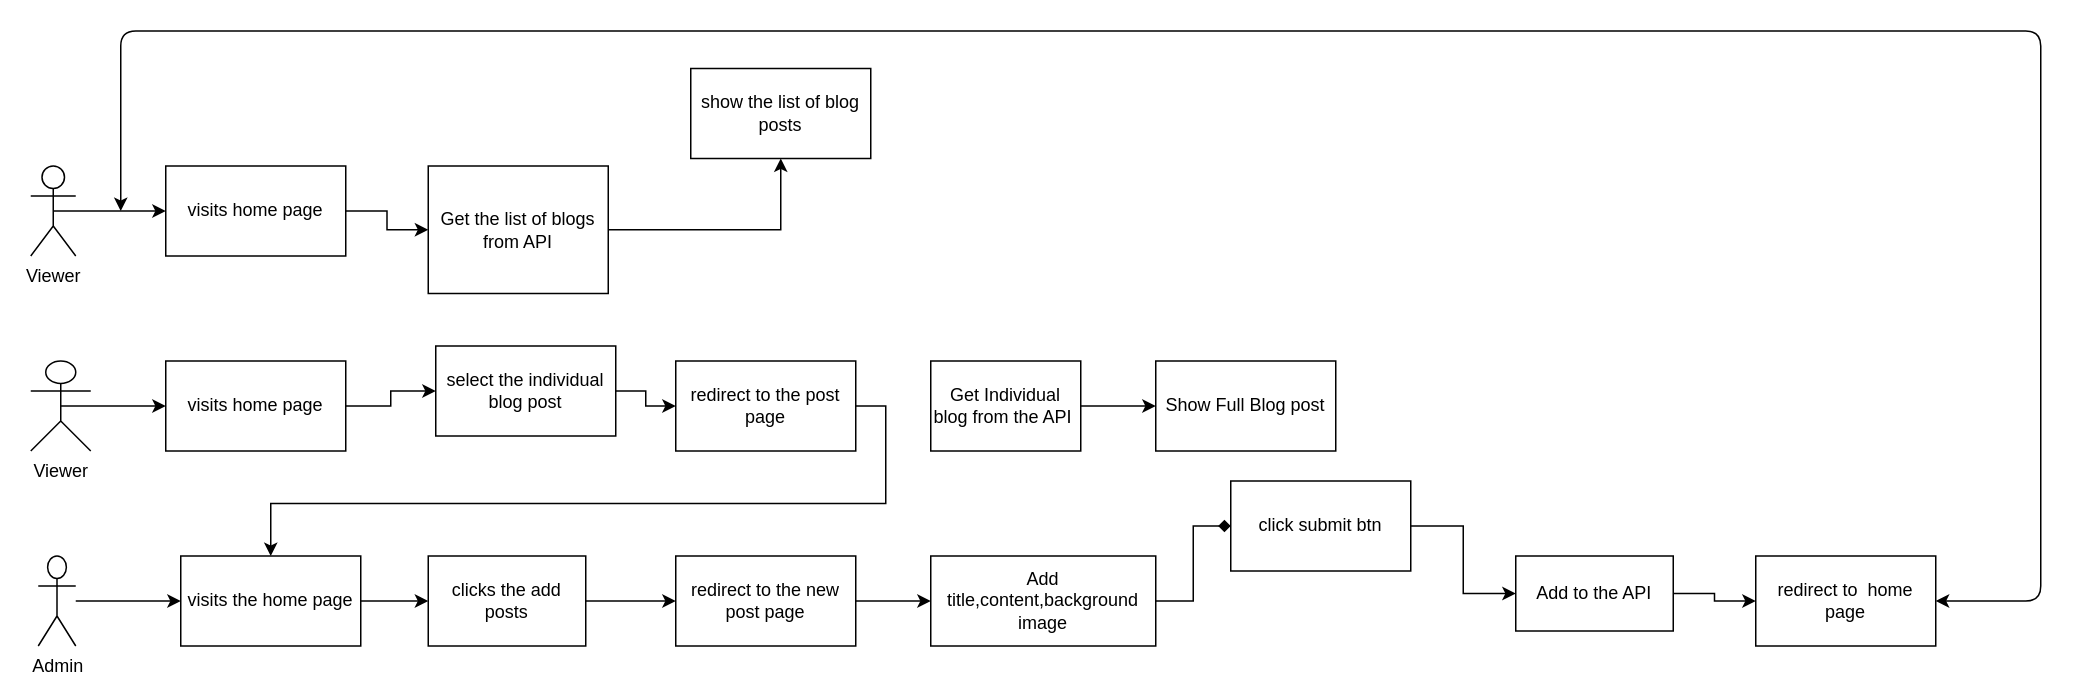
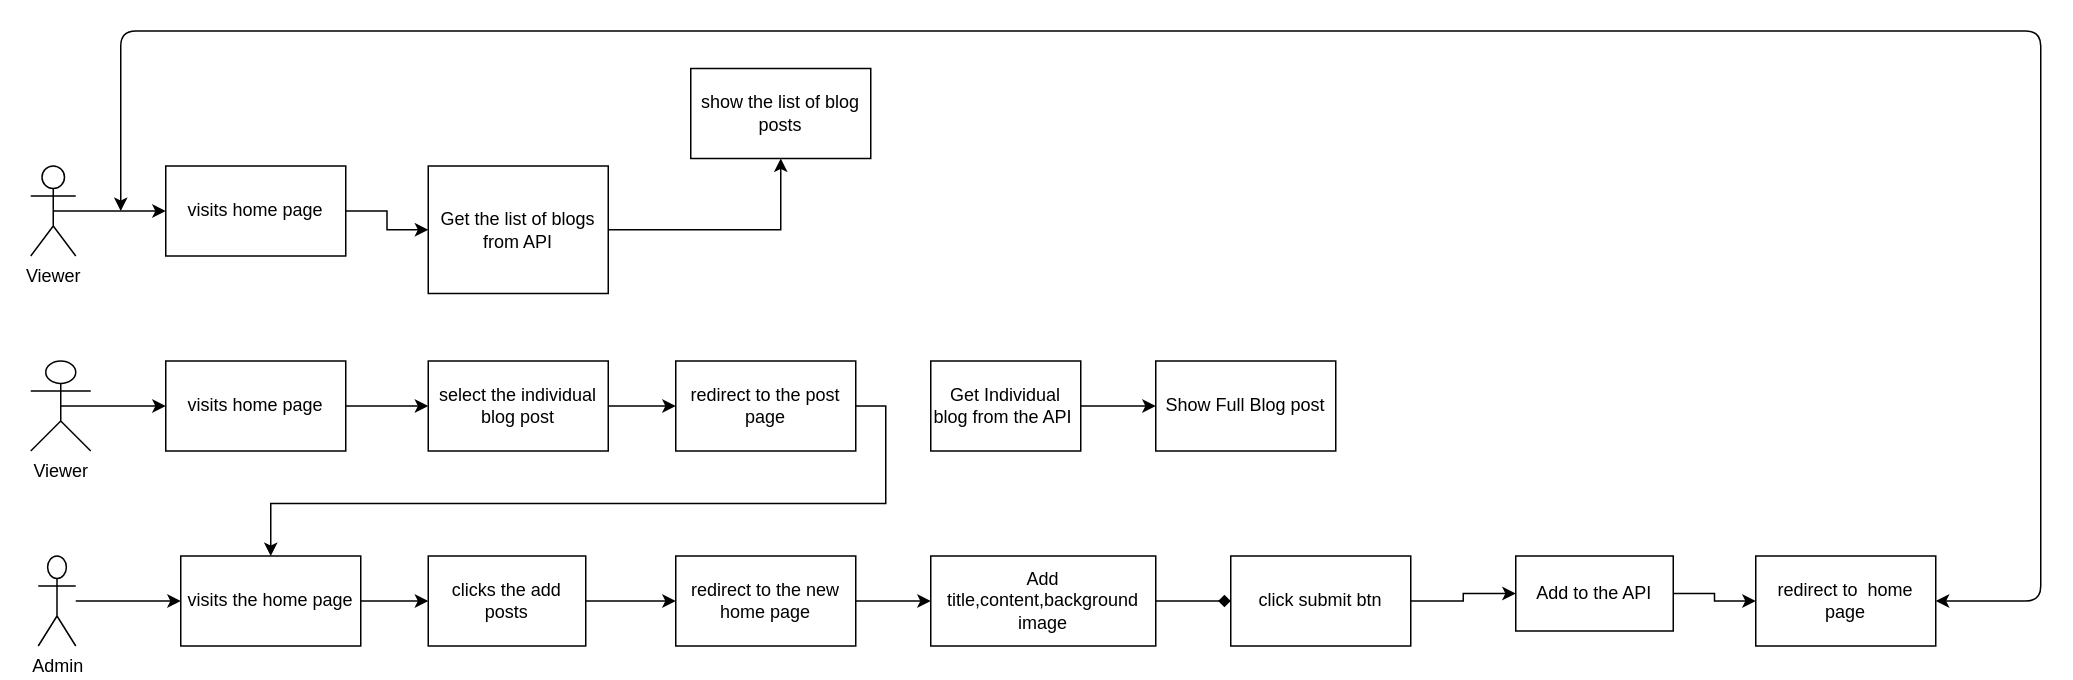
node "select the individual blog post": moved (526, 391) -> (518, 406)
node "click submit btn": moved (1321, 526) -> (1321, 601)
node "redirect to the new post page": label "redirect to the new post page" -> "redirect to the new home page"
